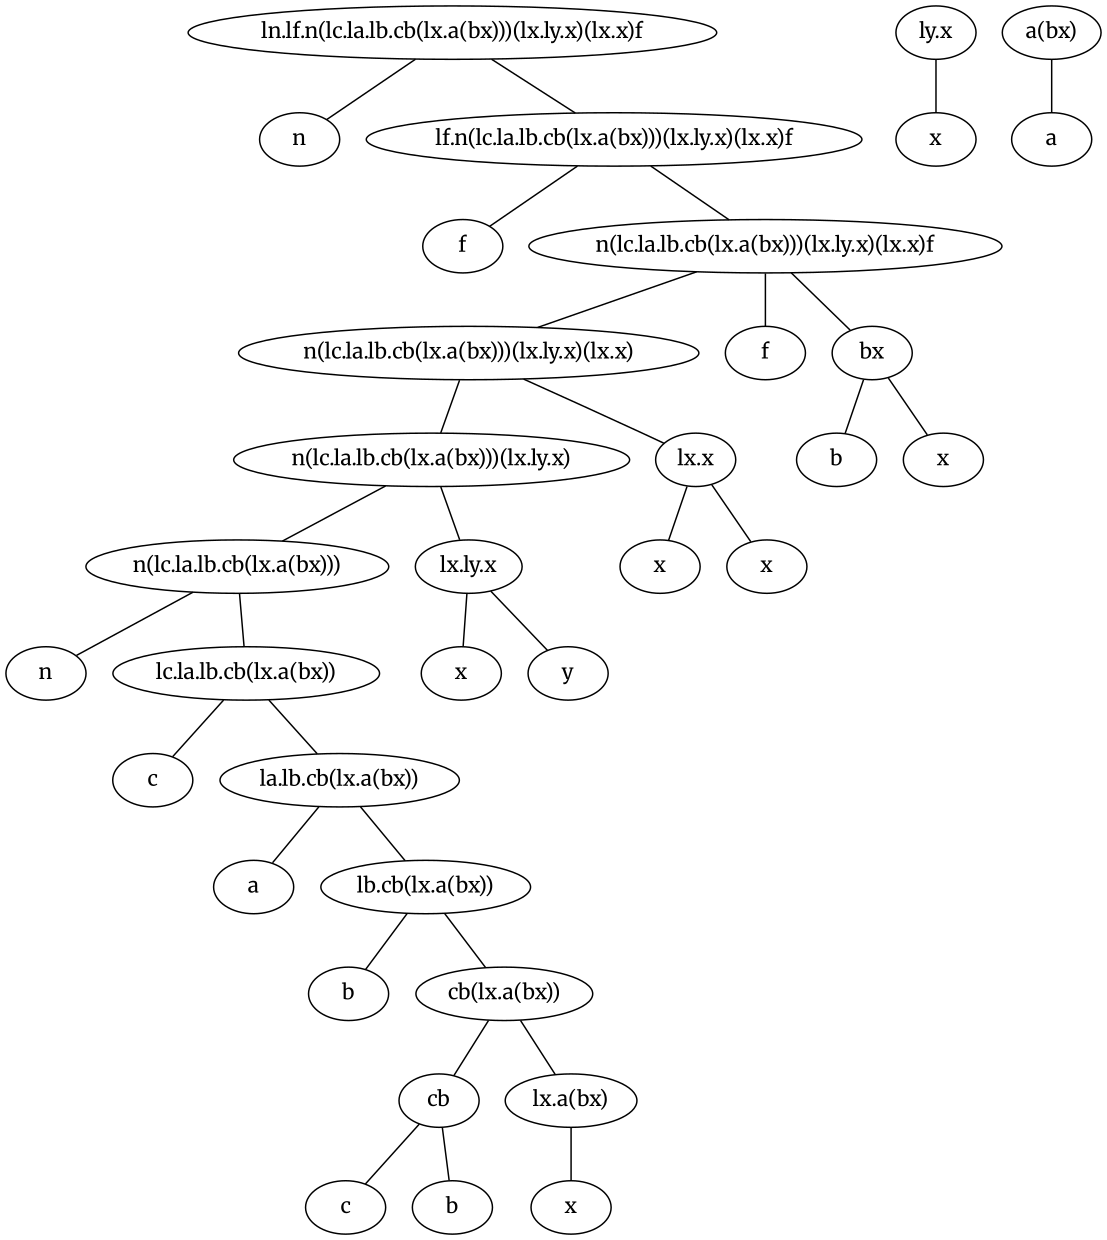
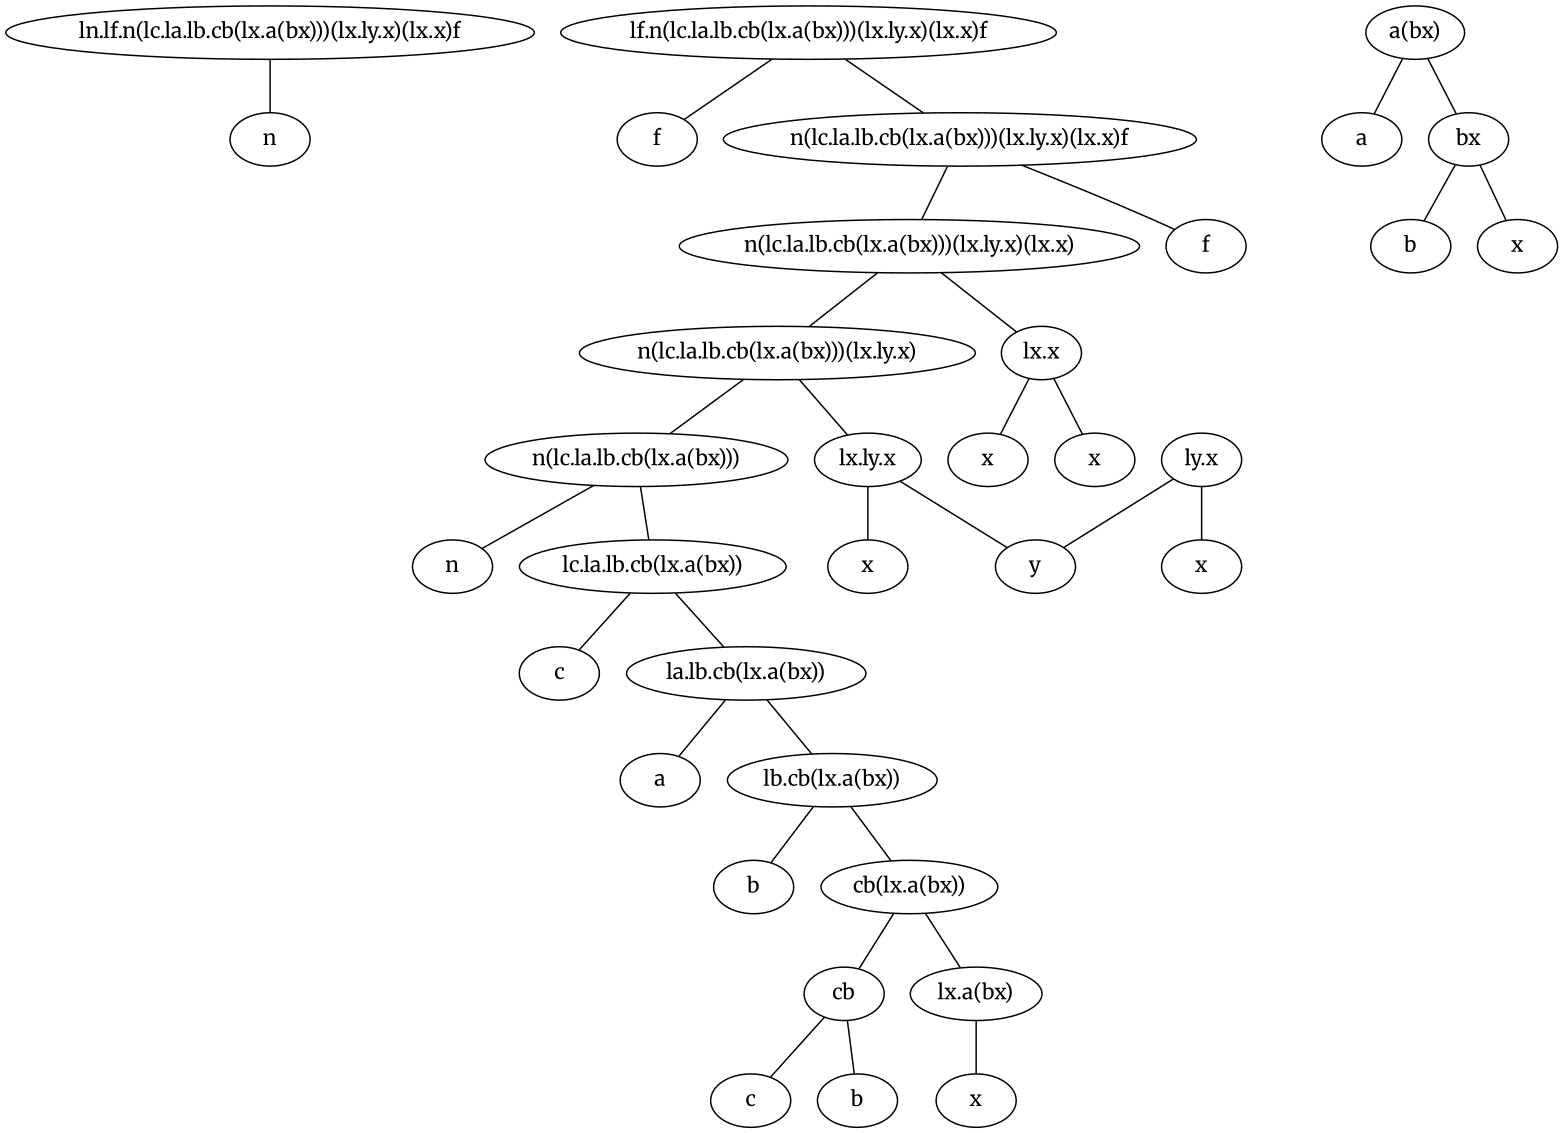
edge "ln.lf.n(lc.la.lb.cb(lx.a(bx)))(lx.ly.x)(lx.x)f" -- "lf.n(lc.la.lb.cb(lx.a(bx)))(lx.ly.x)(lx.x)f": removed
edge "n(lc.la.lb.cb(lx.a(bx)))(lx.ly.x)(lx.x)f" -- "bx": now "a(bx)" -- "bx"
edge "ly.x" -- "y": added
